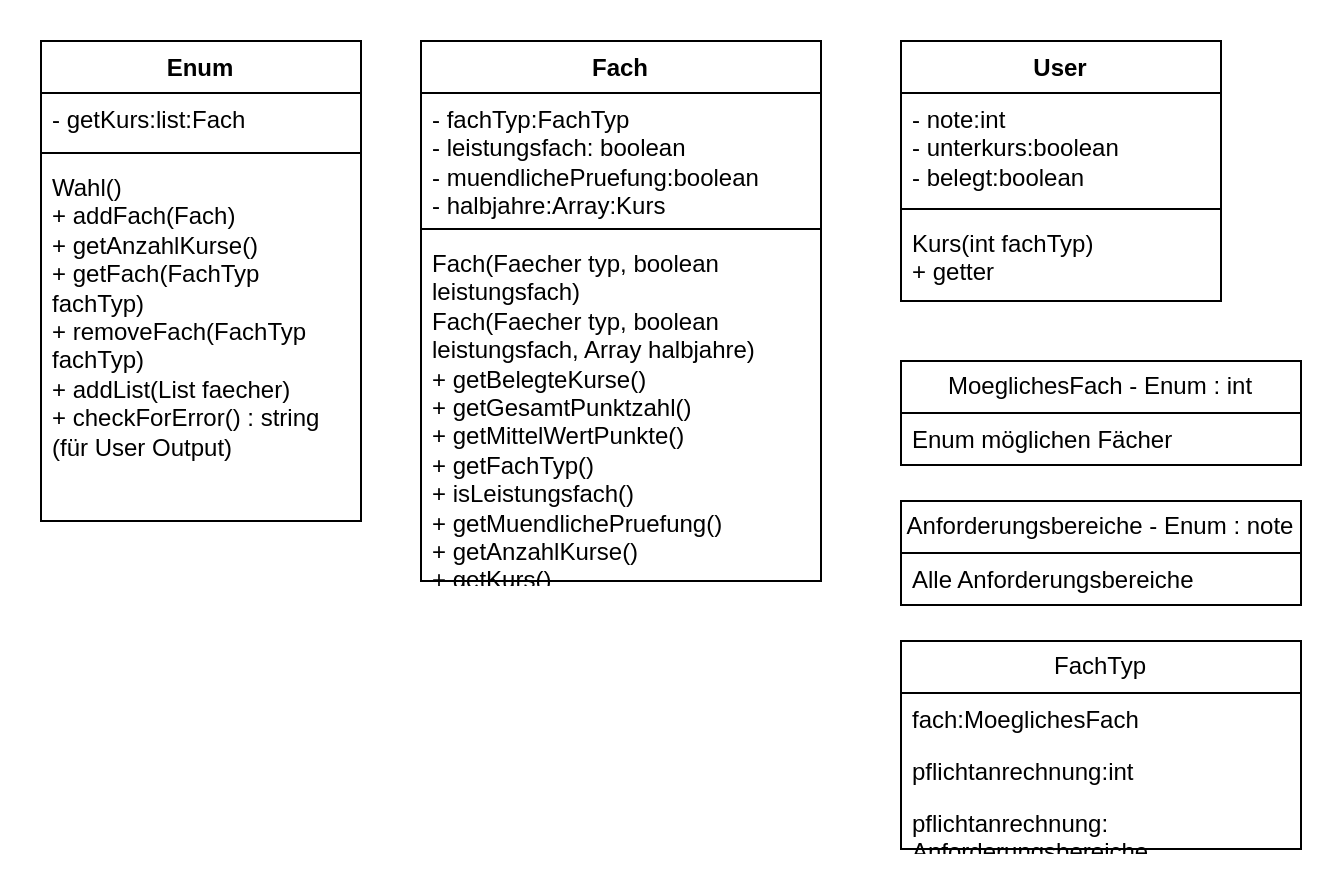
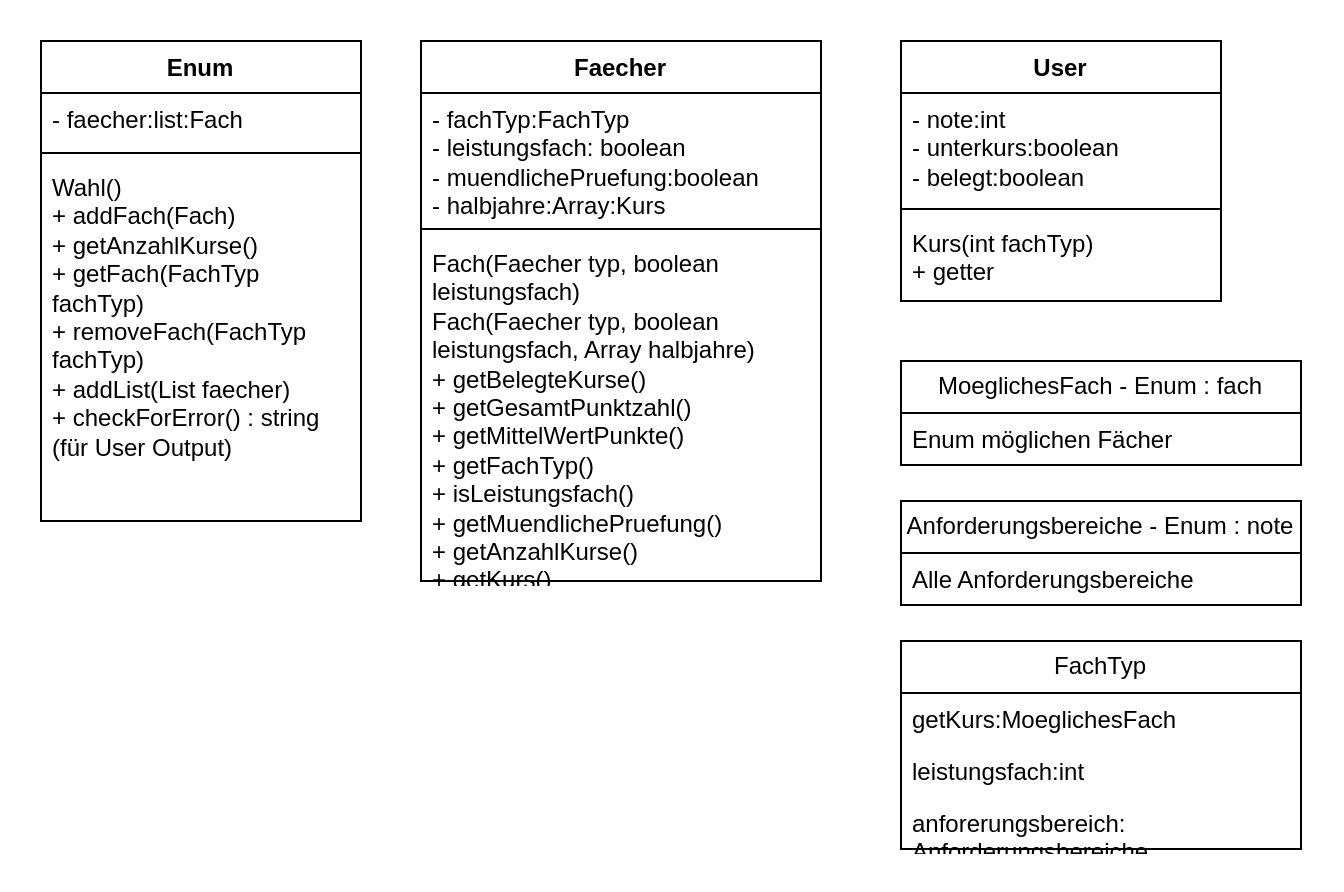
node "Fach": label "Fach" -> "Faecher"
node "- getKurs:list:Fach": label "- getKurs:list:Fach" -> "- faecher:list:Fach"
node "MoeglichesFach - Enum : int": label "MoeglichesFach - Enum : int" -> "MoeglichesFach - Enum : fach"
node "fach:MoeglichesFach": label "fach:MoeglichesFach" -> "getKurs:MoeglichesFach"
node "pflichtanrechnung:int": label "pflichtanrechnung:int" -> "leistungsfach:int"
node "pflichtanrechnung: Anforderungsbereiche": label "pflichtanrechnung: Anforderungsbereiche" -> "anforerungsbereich: Anforderungsbereiche"
